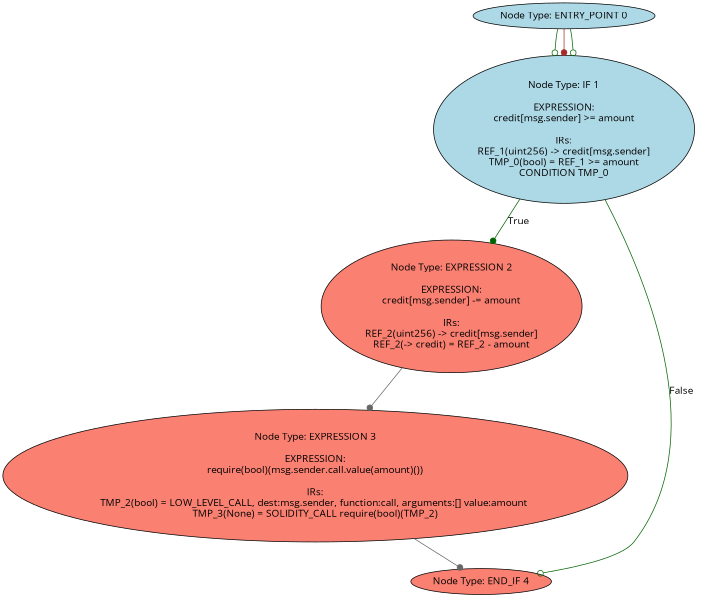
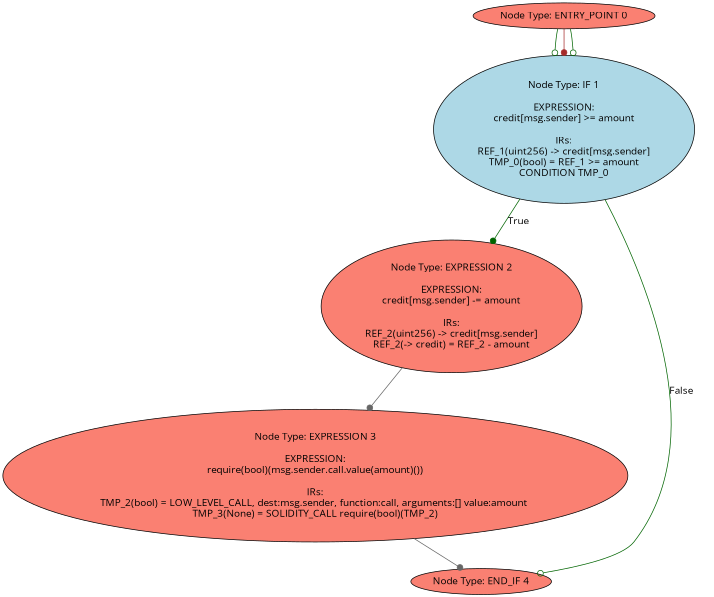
node "Node Type: ENTRY_POINT 0": fillcolor lightblue -> salmon
